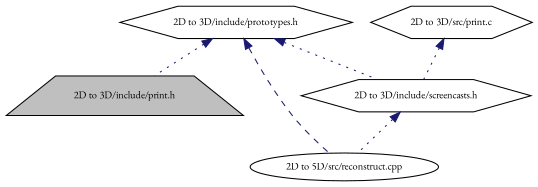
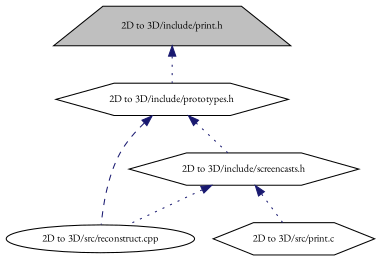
edge "2D to 3D/include/print.h" -> "2D to 3D/include/prototypes.h": reversed
edge "2D to 3D/include/screencasts.h" -> "2D to 3D/src/print.c": reversed
node "2D to 5D/src/reconstruct.cpp": label "2D to 5D/src/reconstruct.cpp" -> "2D to 3D/src/reconstruct.cpp"
